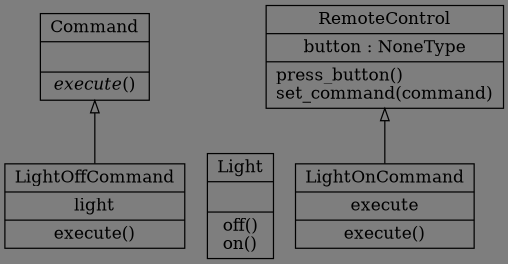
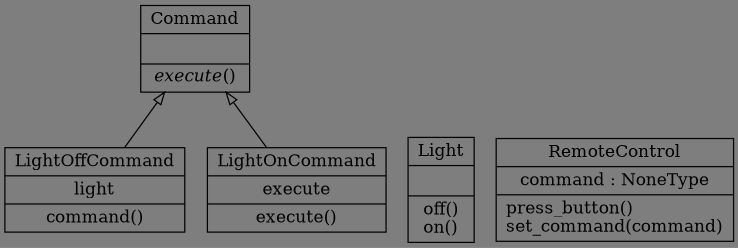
node "RemoteControl": text "button : NoneType" -> "command : NoneType"
edge "LightOnCommand" -> "RemoteControl": now "LightOnCommand" -> "Command"
node "LightOffCommand": text "execute()" -> "command()"
